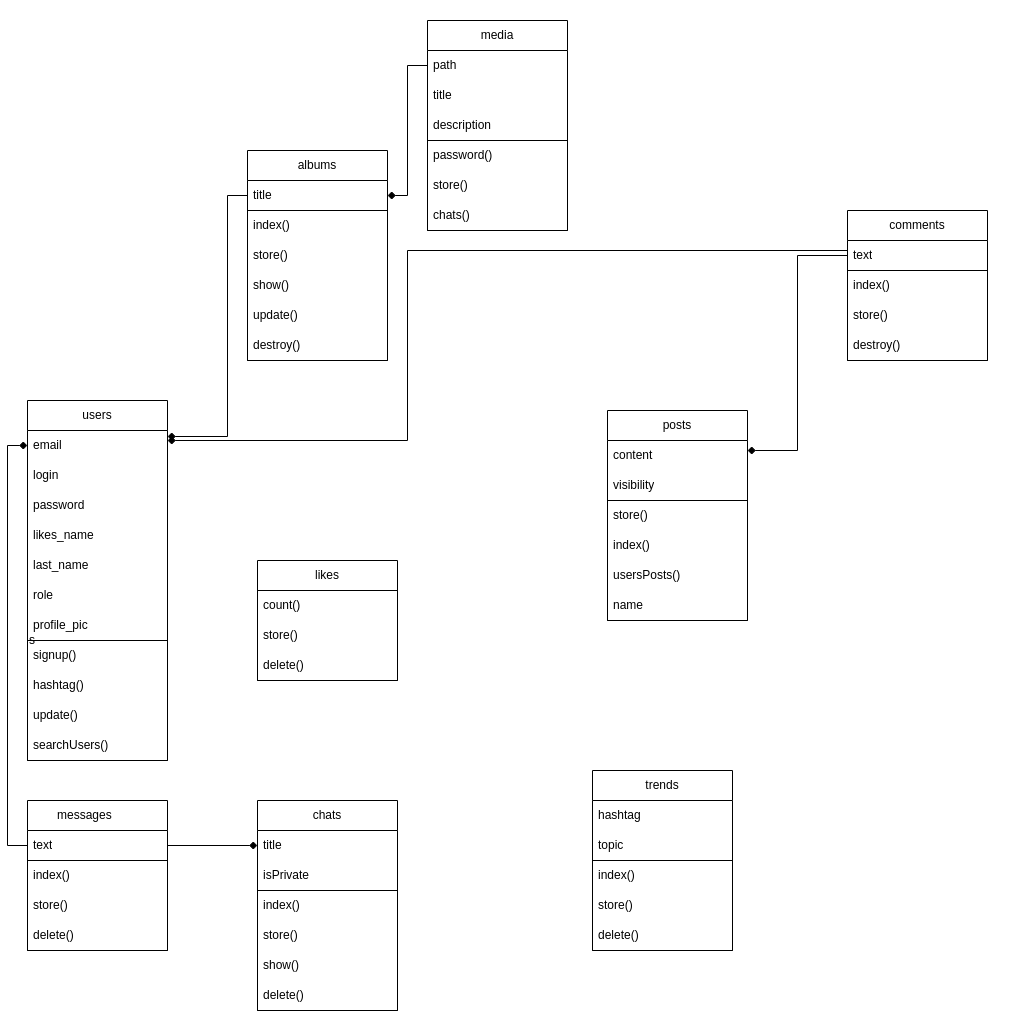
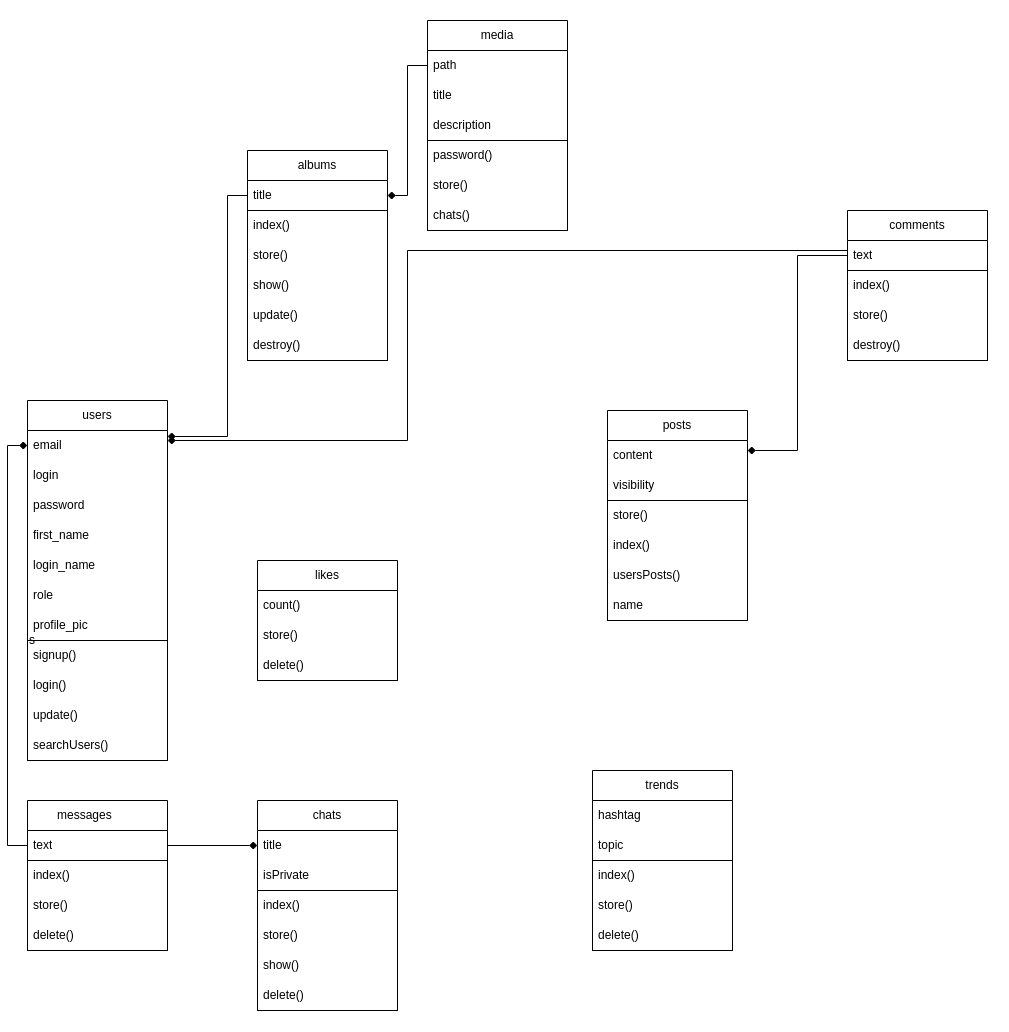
node "likes_name": label "likes_name" -> "first_name"
node "last_name": label "last_name" -> "login_name"
node "hashtag()": label "hashtag()" -> "login()"
